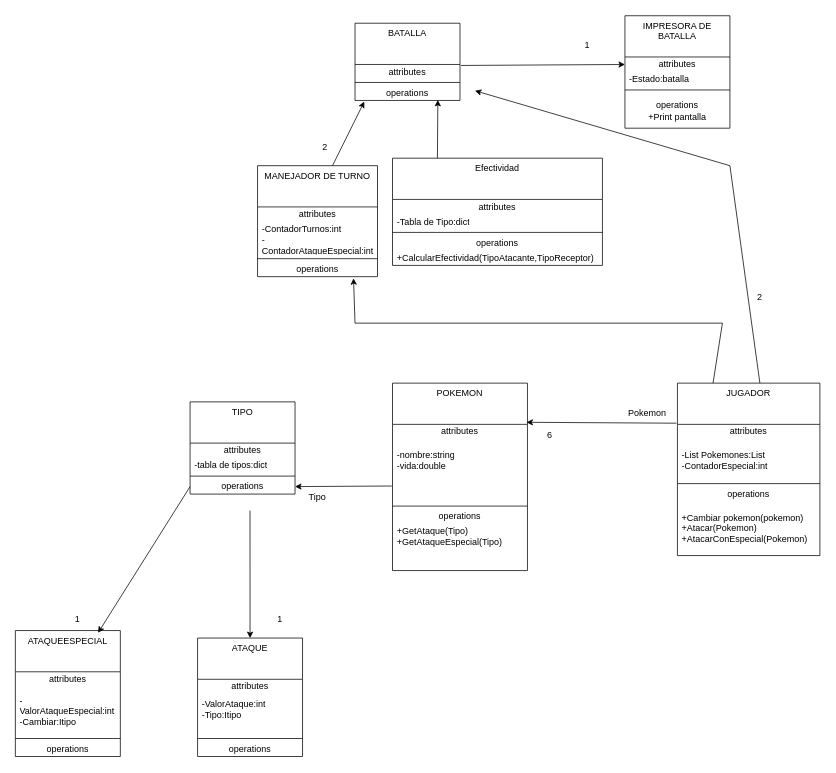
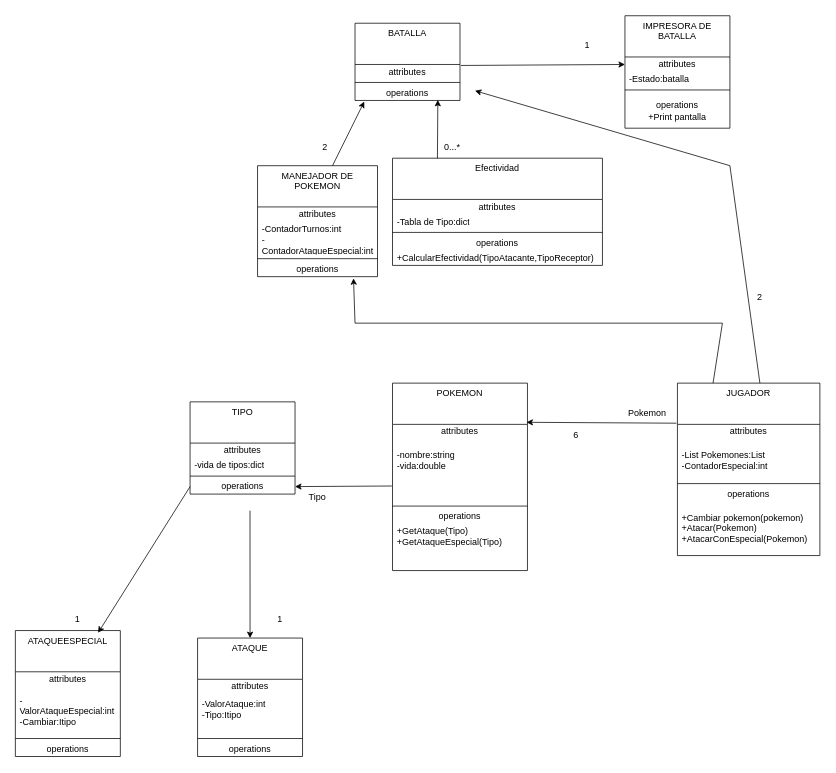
node "0...*": added
node "MANEJADOR DE TURNO": label "MANEJADOR DE TURNO" -> "MANEJADOR DE POKEMON"
node "6": moved (550, 435) -> (576, 435)
node "-tabla de tipos:dict": label "-tabla de tipos:dict" -> "-vida de tipos:dict"
